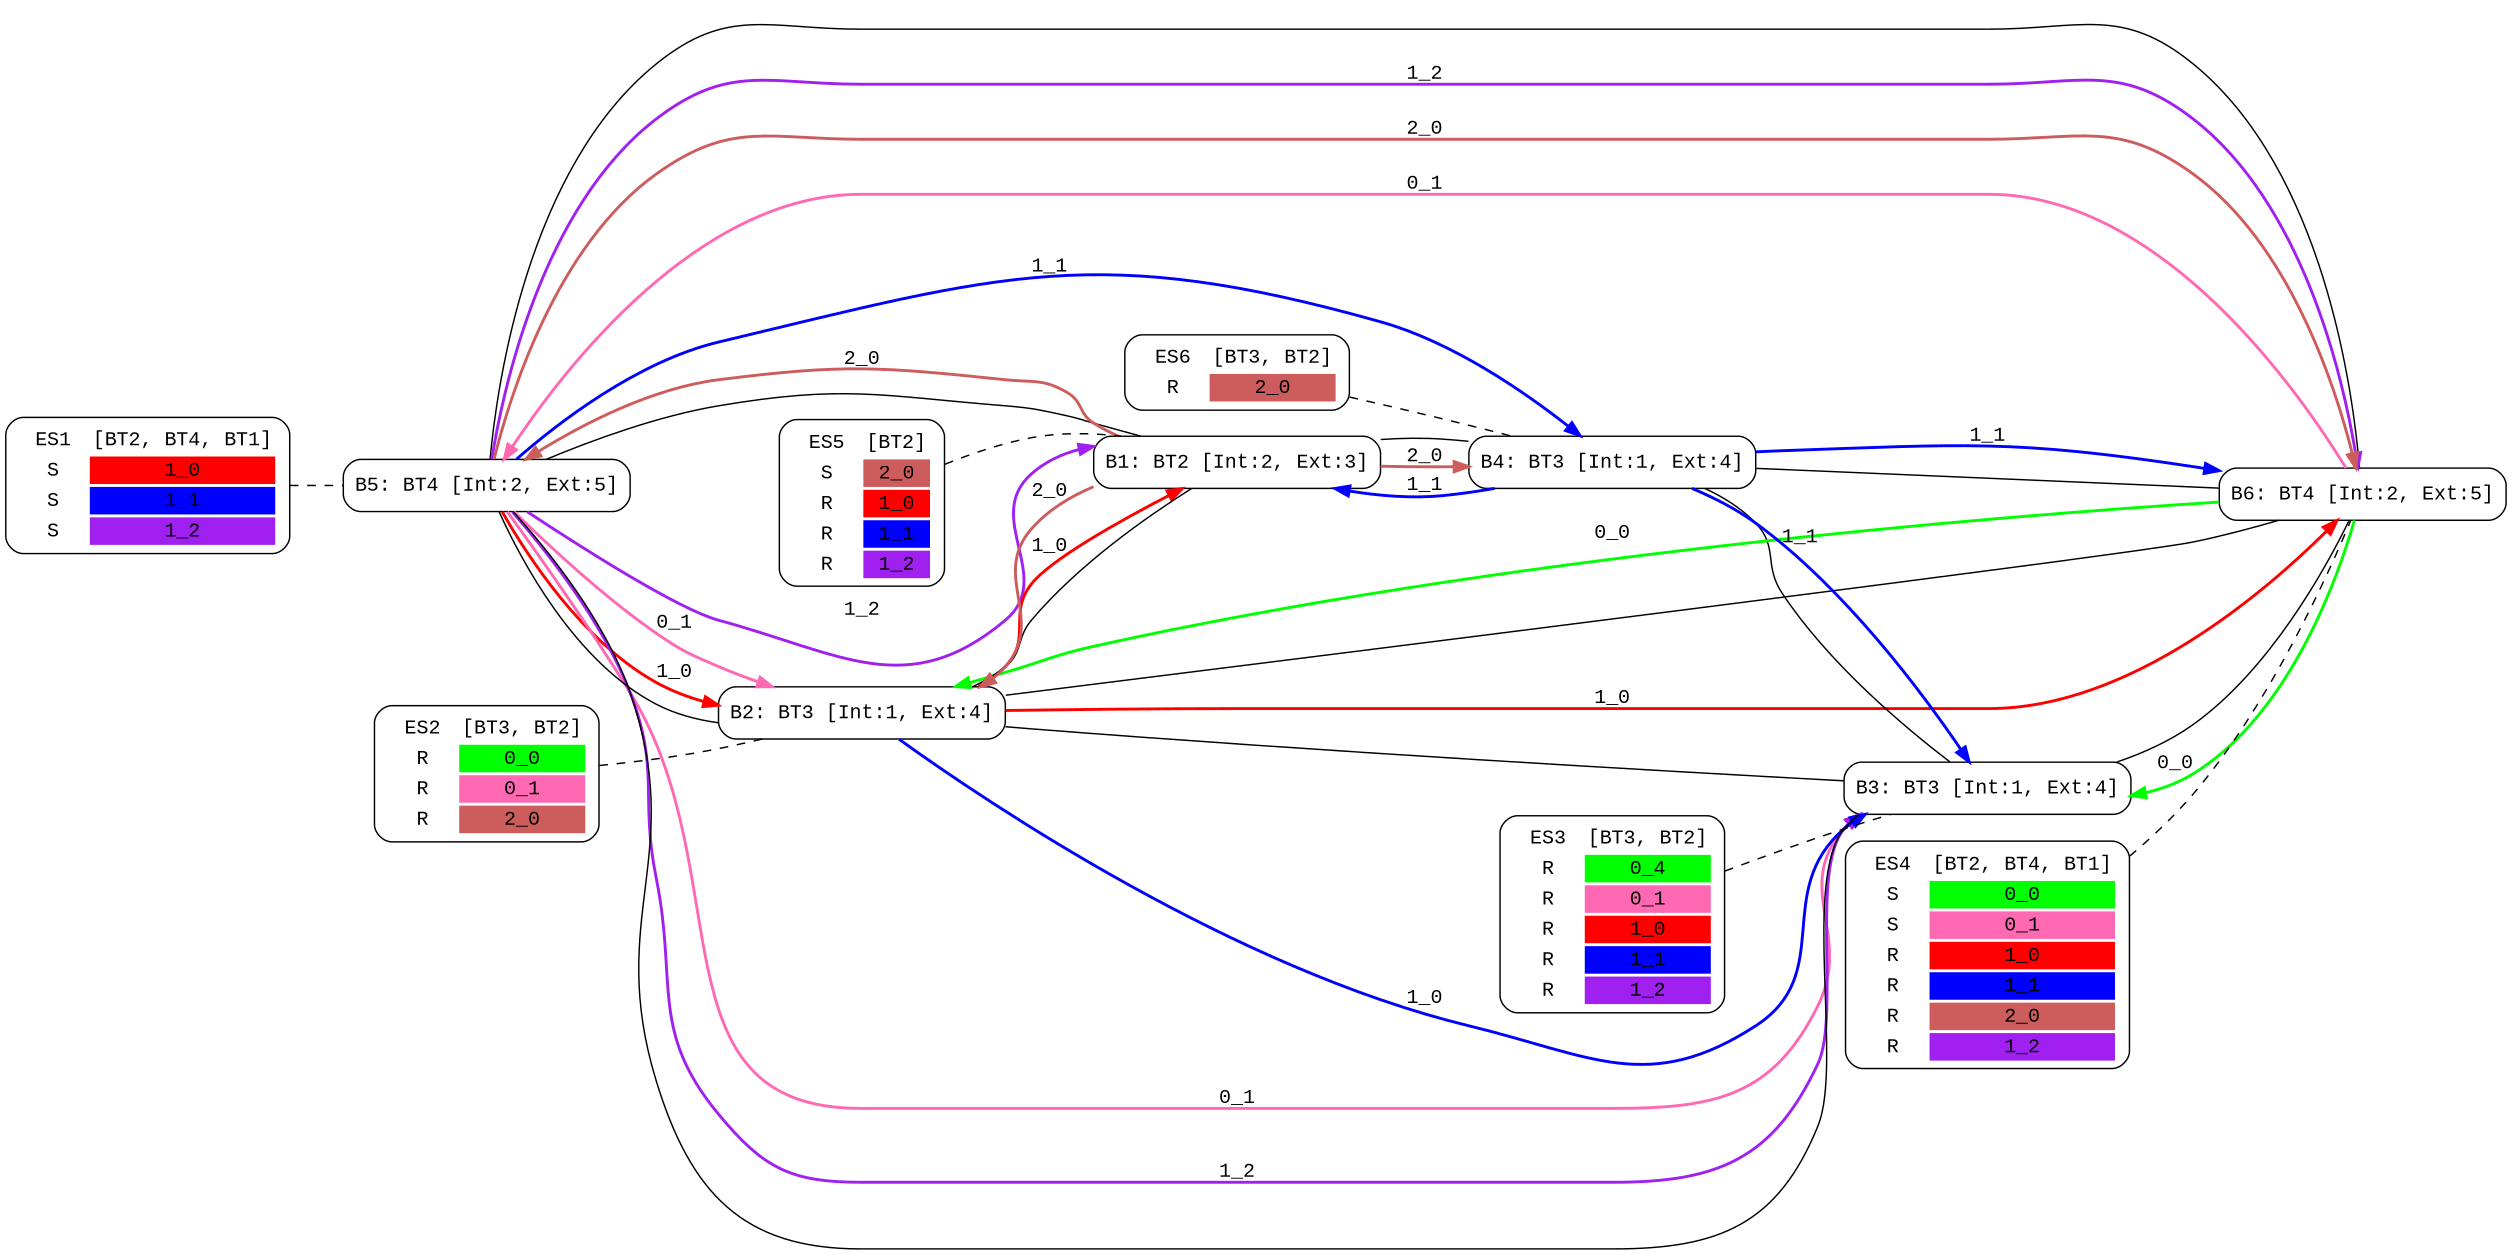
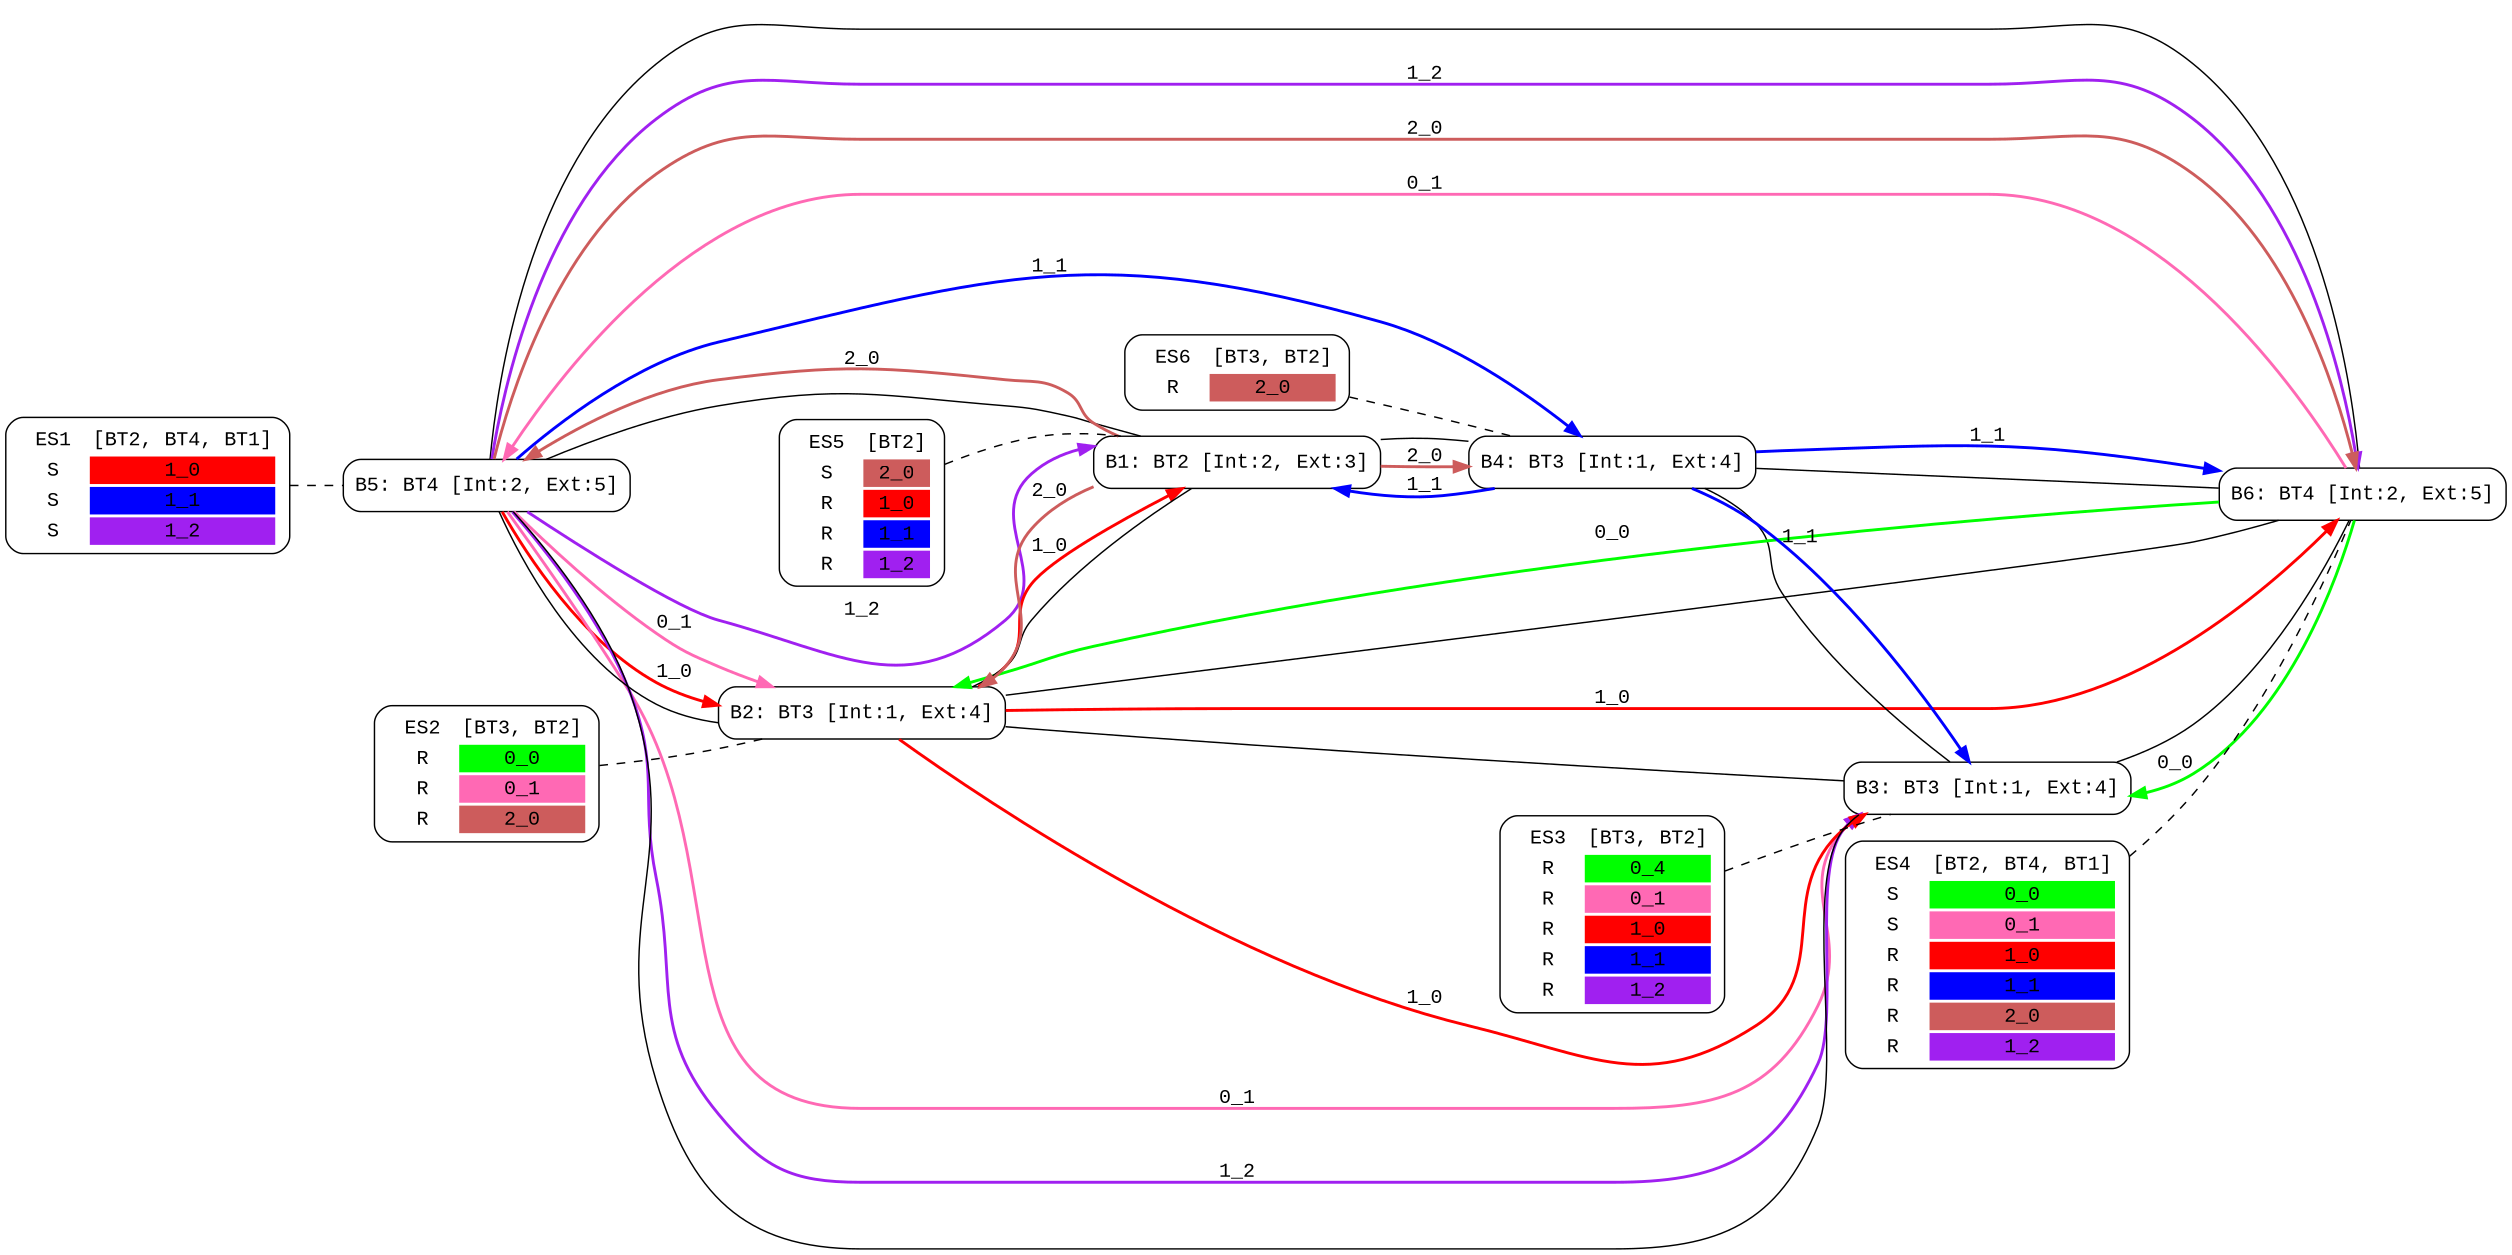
edge "B2: BT3 [Int:1, Ext:4]" -> "B3: BT3 [Int:1, Ext:4]": color blue -> red
